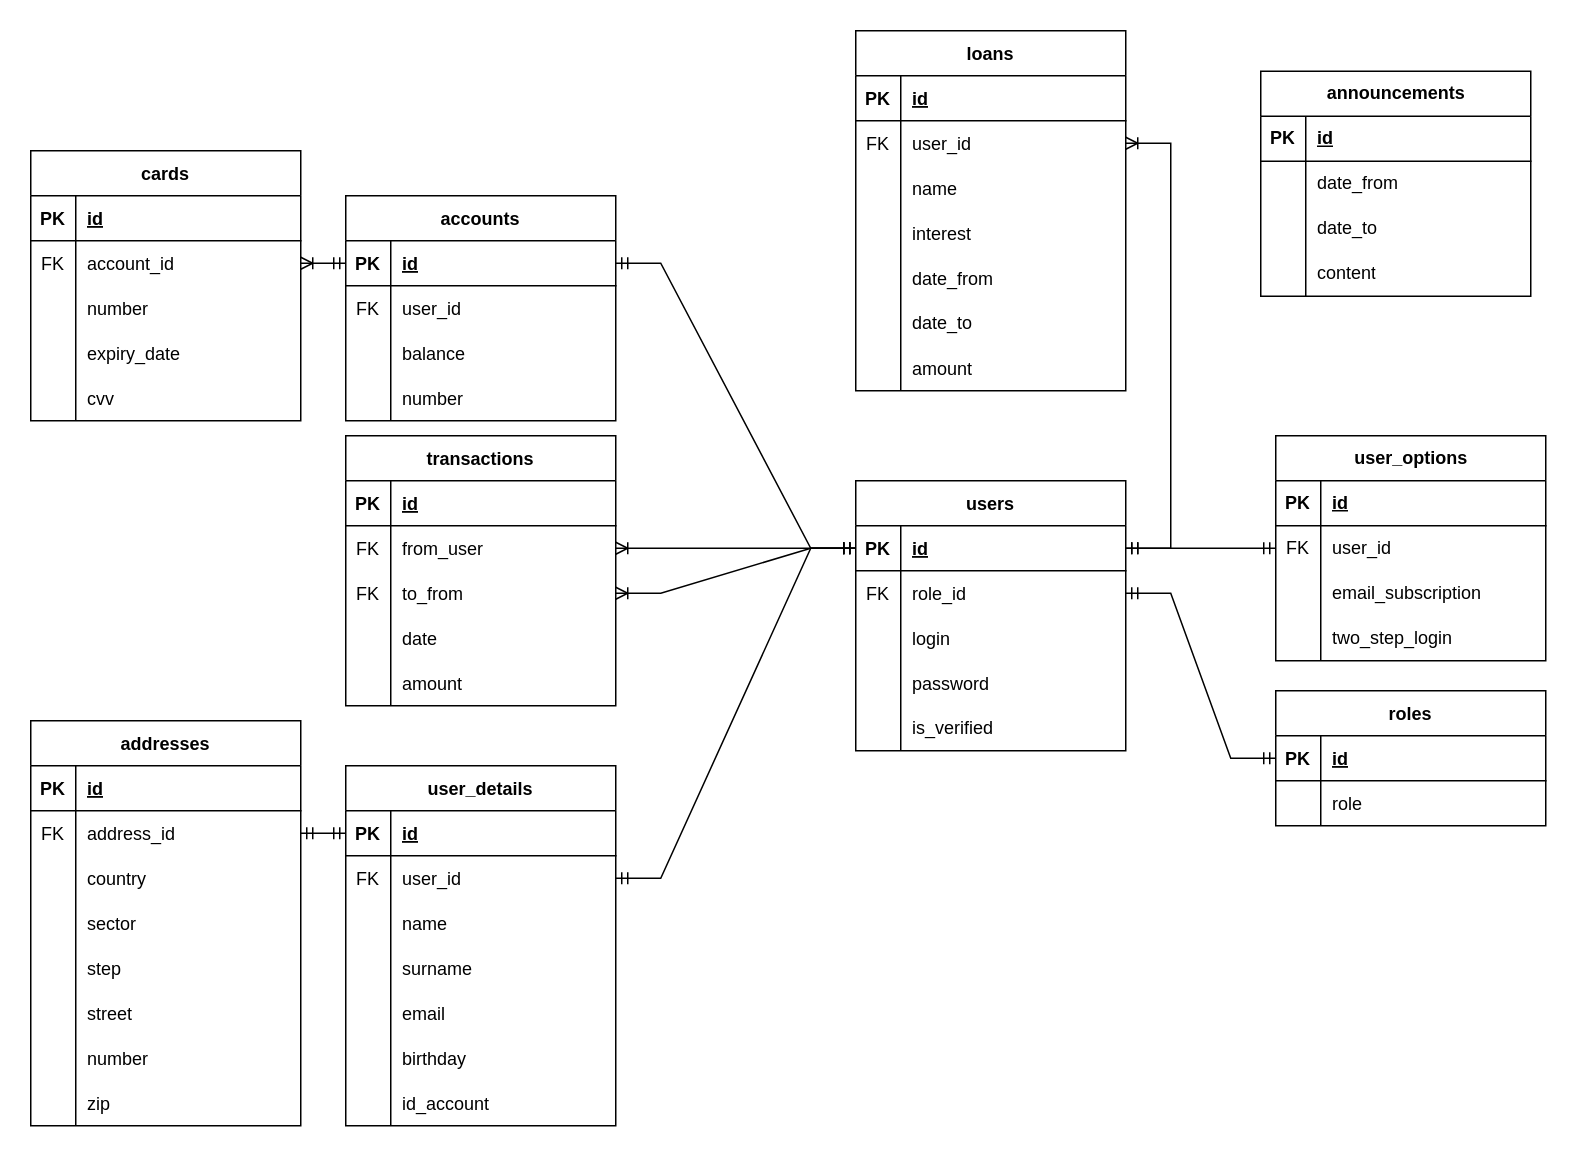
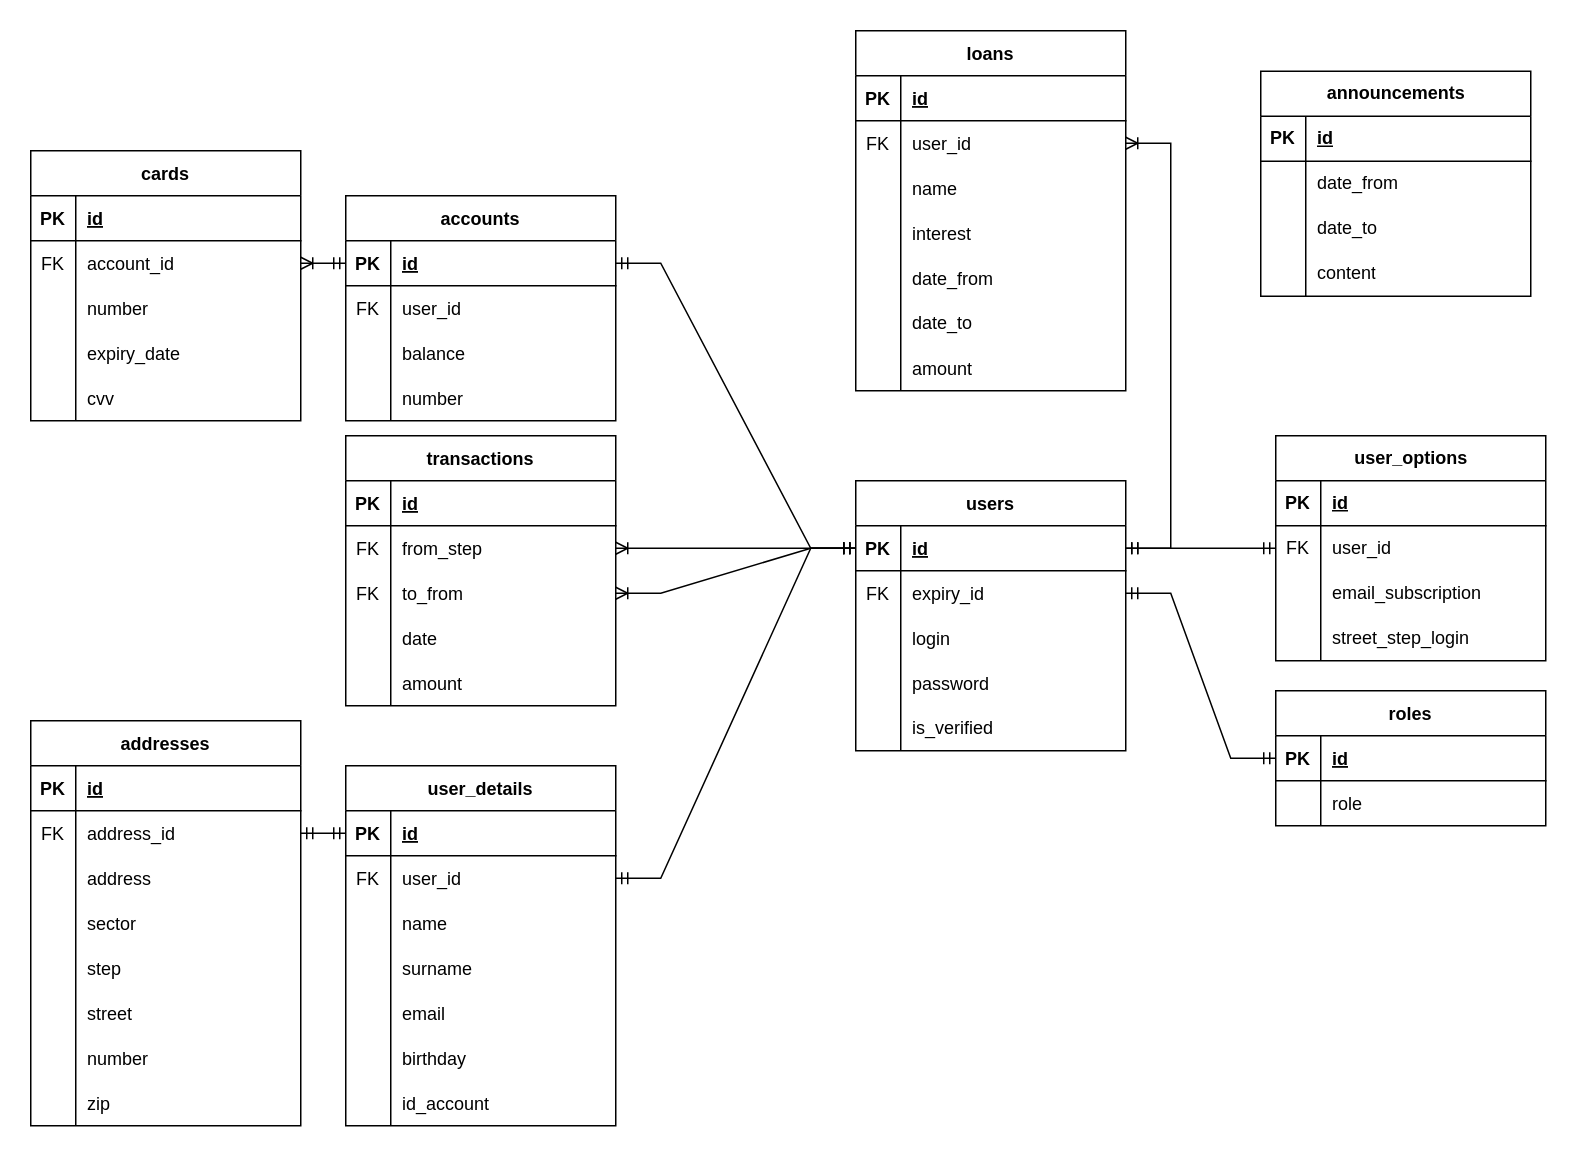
node "from_user": label "from_user" -> "from_step"
node "role_id": label "role_id" -> "expiry_id"
node "two_step_login": label "two_step_login" -> "street_step_login"
node "country": label "country" -> "address"
